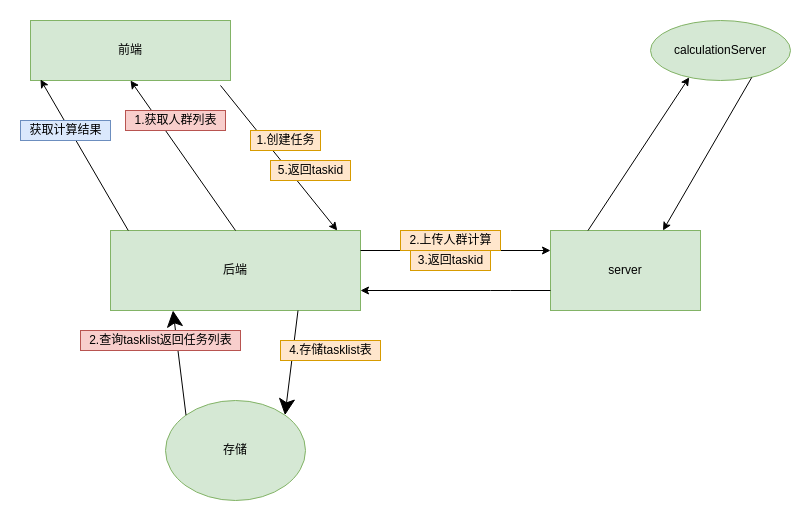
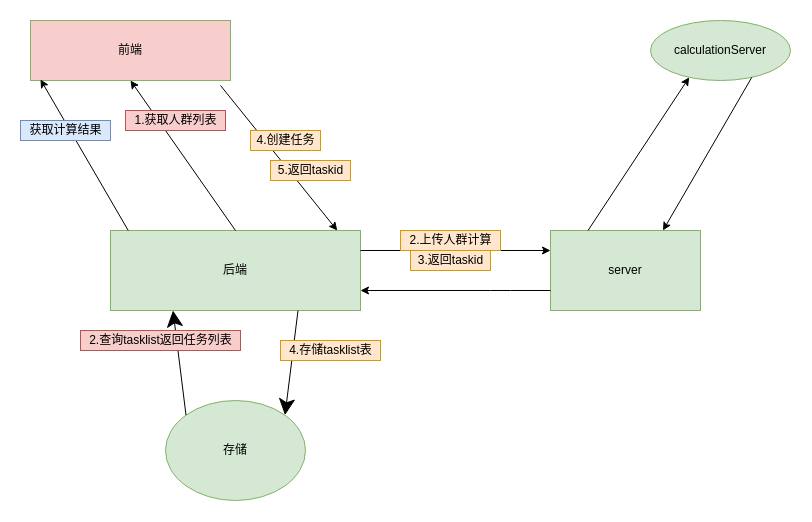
node "前端": fillcolor #d5e8d4 -> #f8cecc
node "1.创建任务": label "1.创建任务" -> "4.创建任务"
